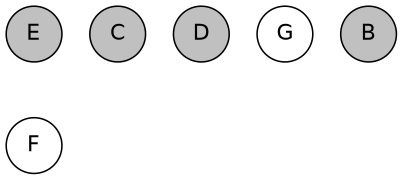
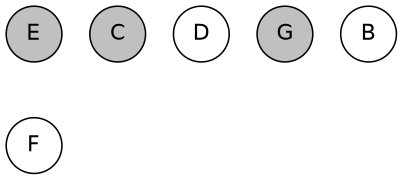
node "D": fillcolor gray -> white
node "G": fillcolor white -> gray
node "B": fillcolor gray -> white
